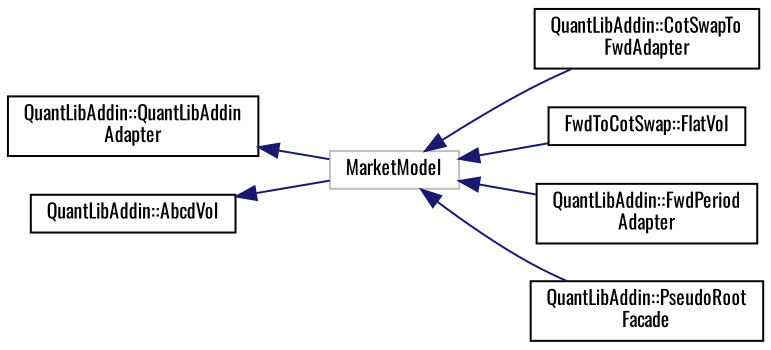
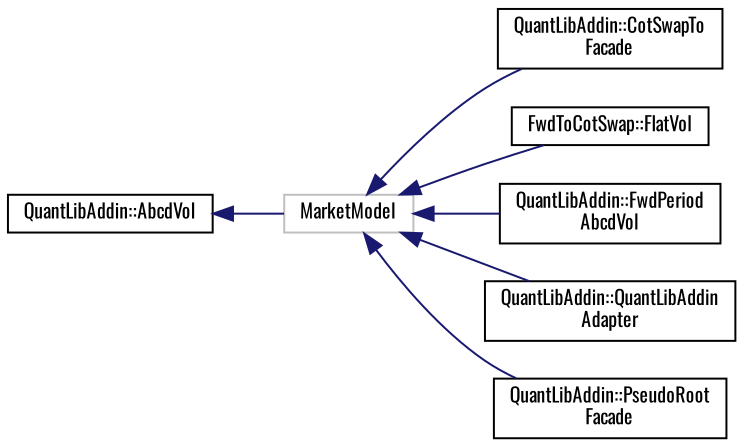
node "QuantLibAddin::CotSwapTo FwdAdapter": label "QuantLibAddin::CotSwapTo FwdAdapter" -> "QuantLibAddin::CotSwapTo Facade"
edge "MarketModel" -> "QuantLibAddin::QuantLibAddin Adapter": reversed
node "QuantLibAddin::FwdPeriod Adapter": label "QuantLibAddin::FwdPeriod Adapter" -> "QuantLibAddin::FwdPeriod AbcdVol"
